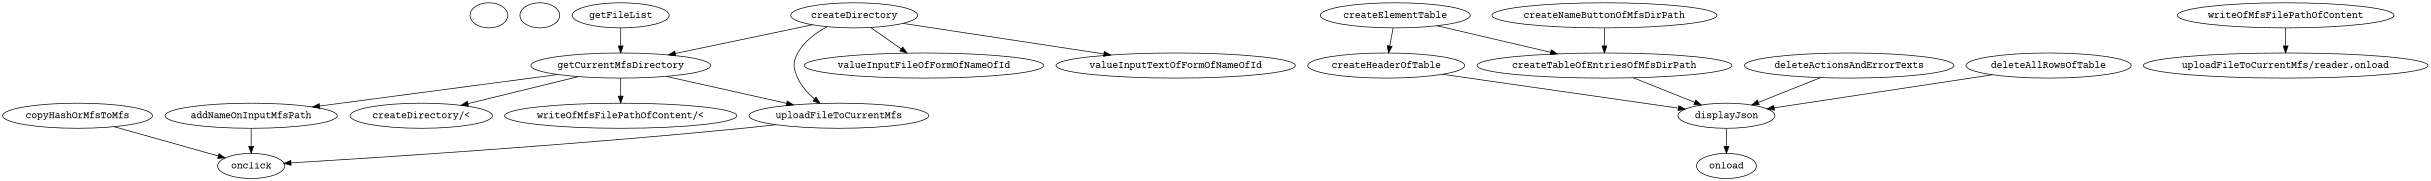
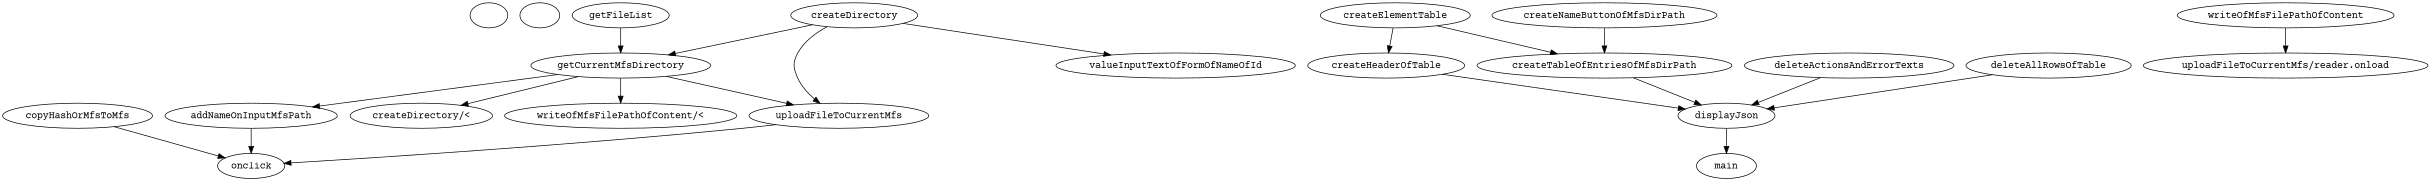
node "valueInputFileOfFormOfNameOfId": removed
node "onload": label "onload" -> "main"
